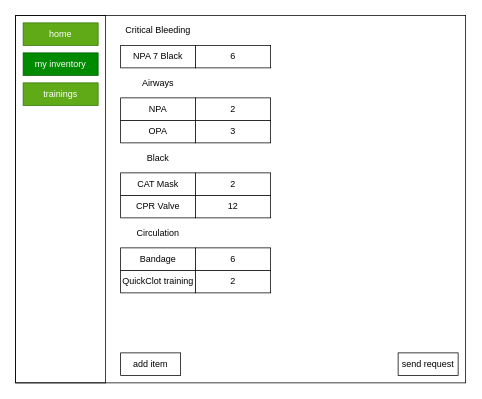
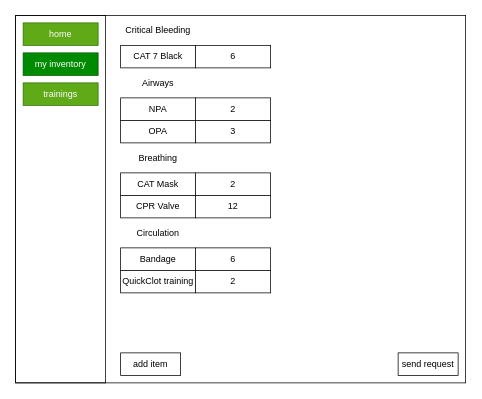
node "NPA 7 Black": label "NPA 7 Black" -> "CAT 7 Black"
node "Black": label "Black" -> "Breathing"
